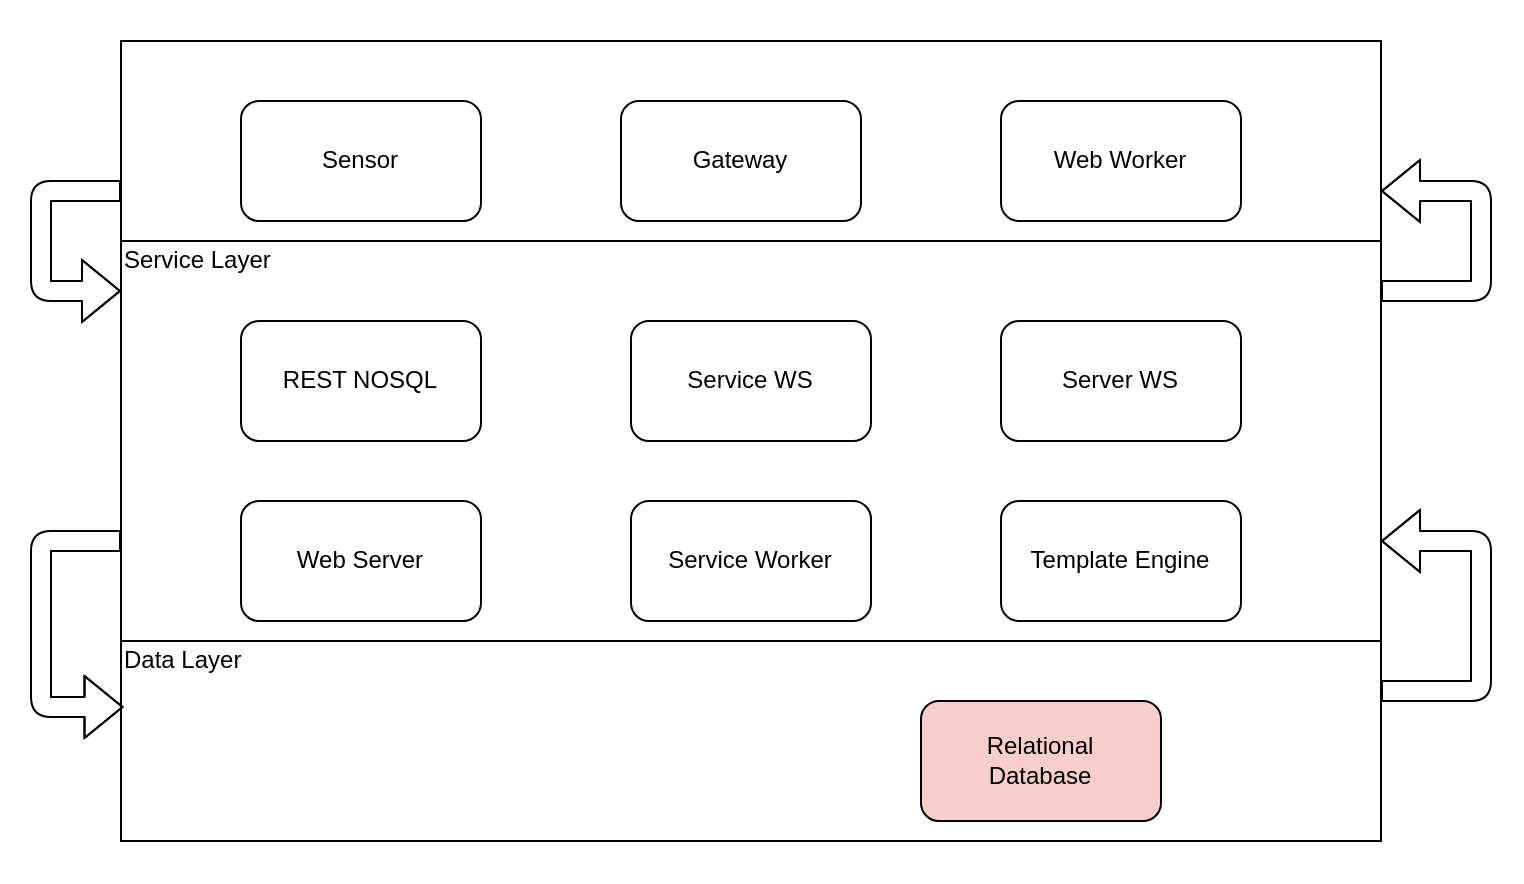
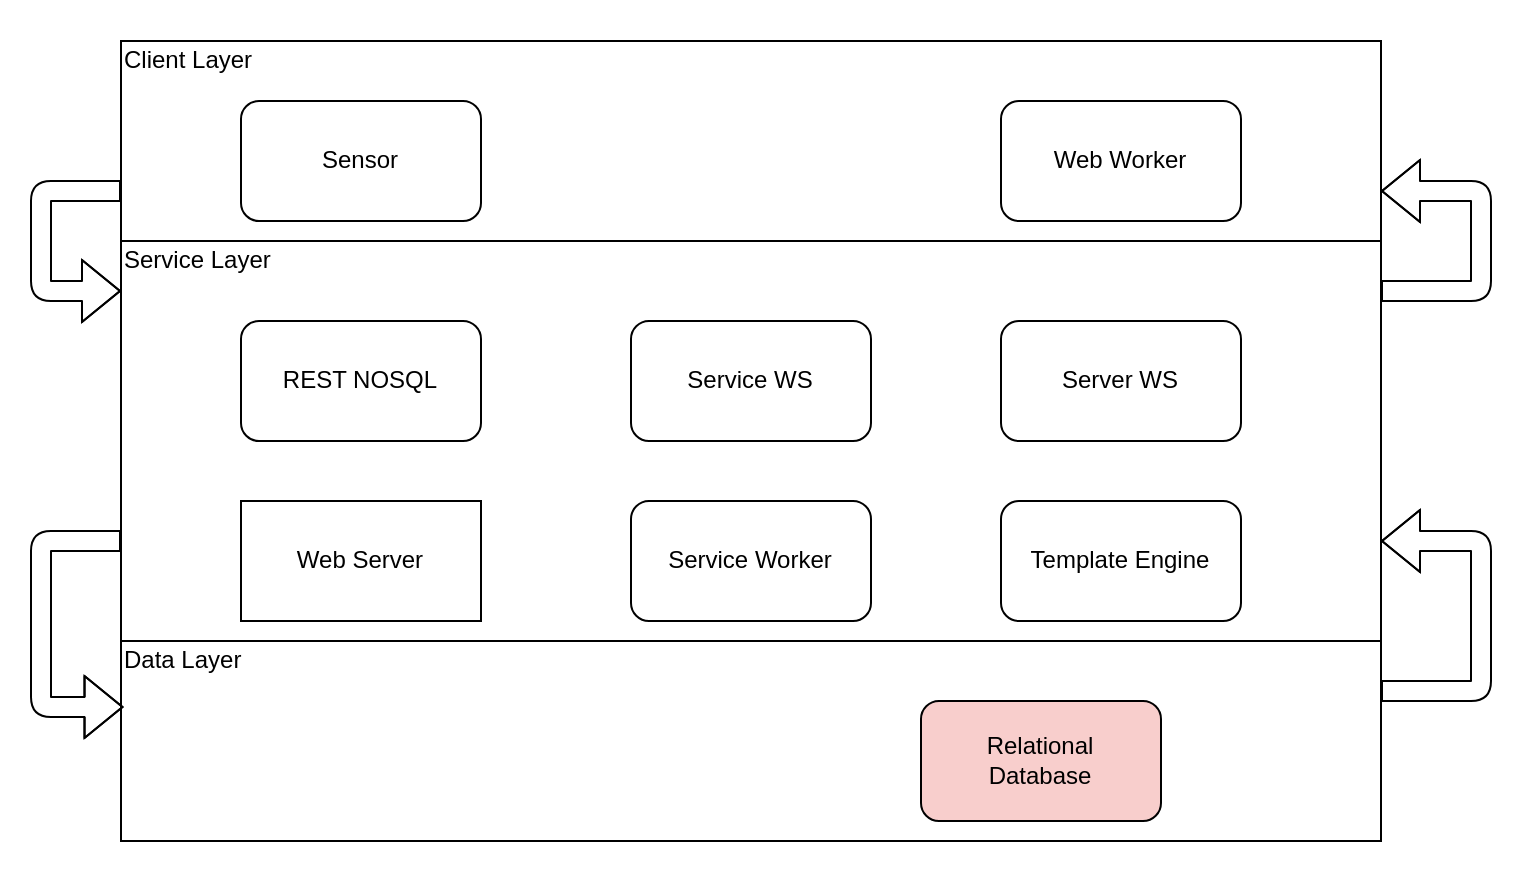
node "Client Layer": added
node "Gateway": removed
node "Web Server": shape rounded rectangle -> rectangle
